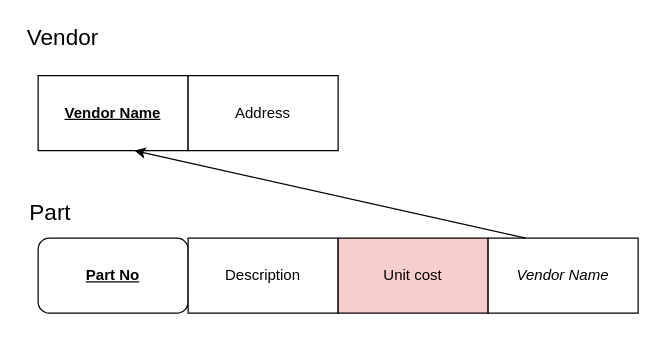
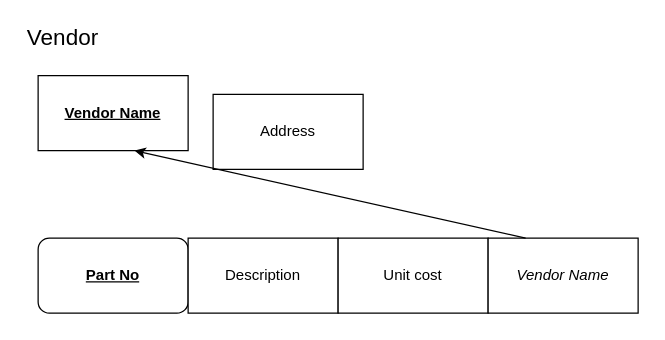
node "Address": moved (263, 113) -> (288, 132)
node "Part": removed
node "Unit cost": fillcolor #f8cecc -> #ffffff
